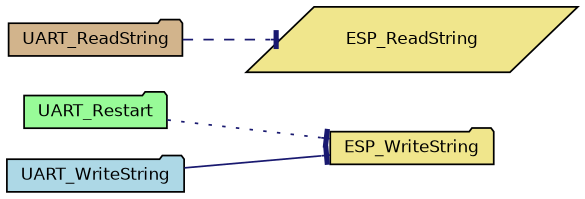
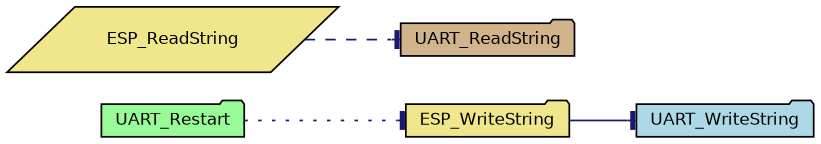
edge "UART_ReadString" -> "ESP_ReadString": reversed
edge "UART_WriteString" -> "ESP_WriteString": reversed
